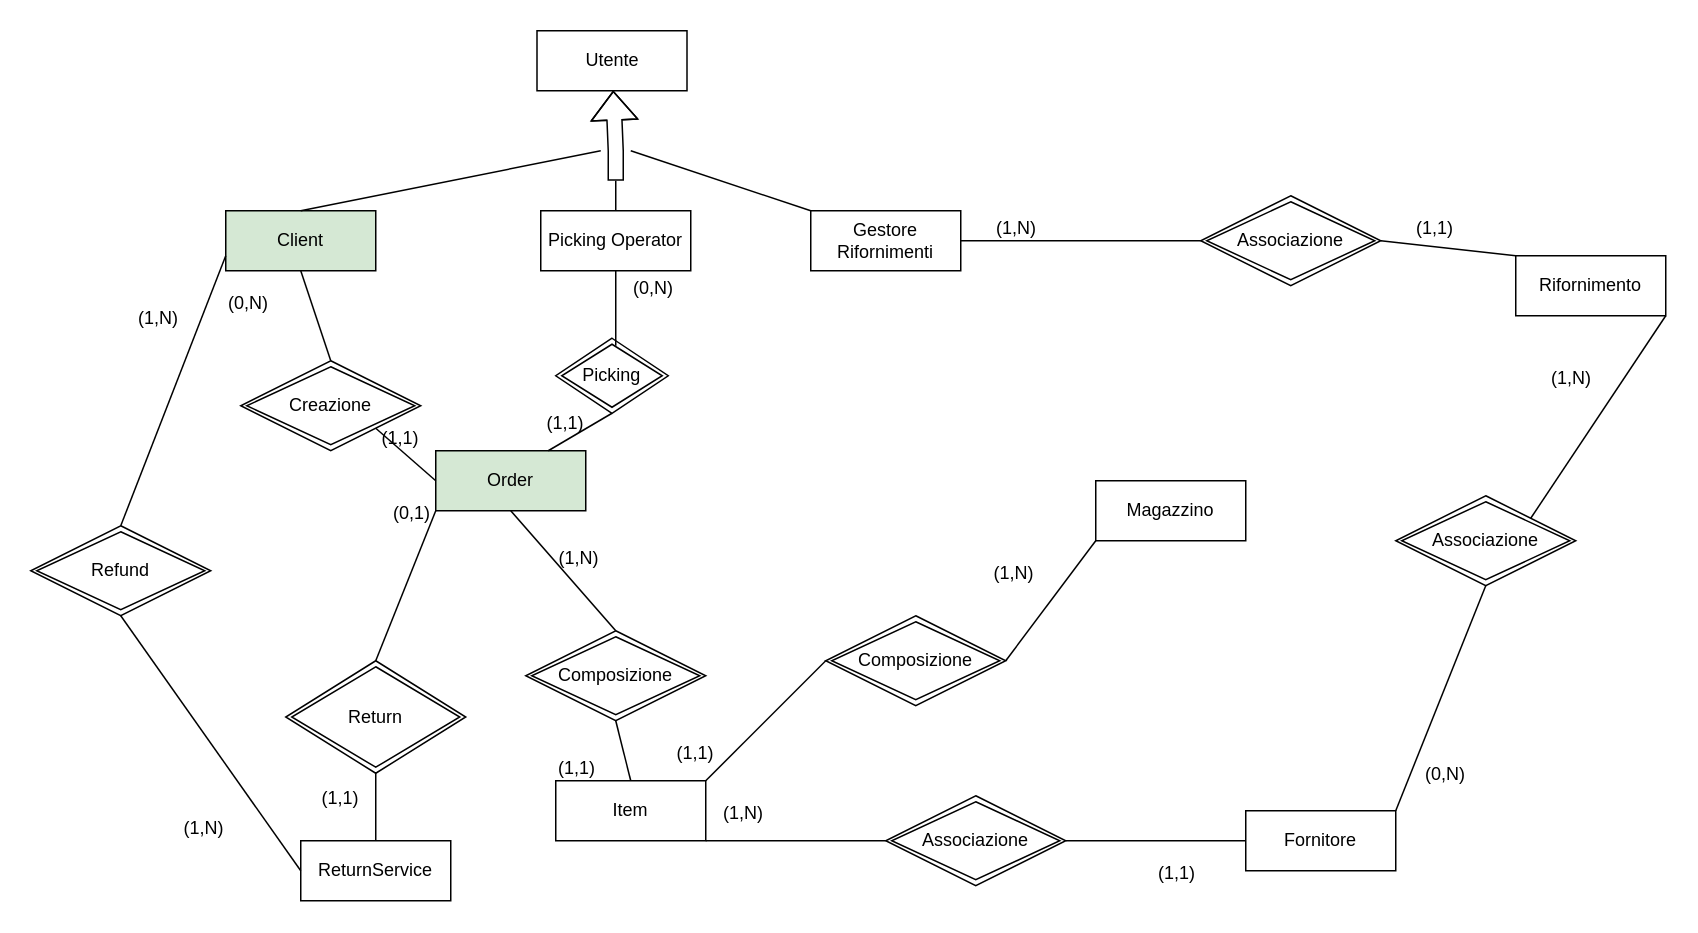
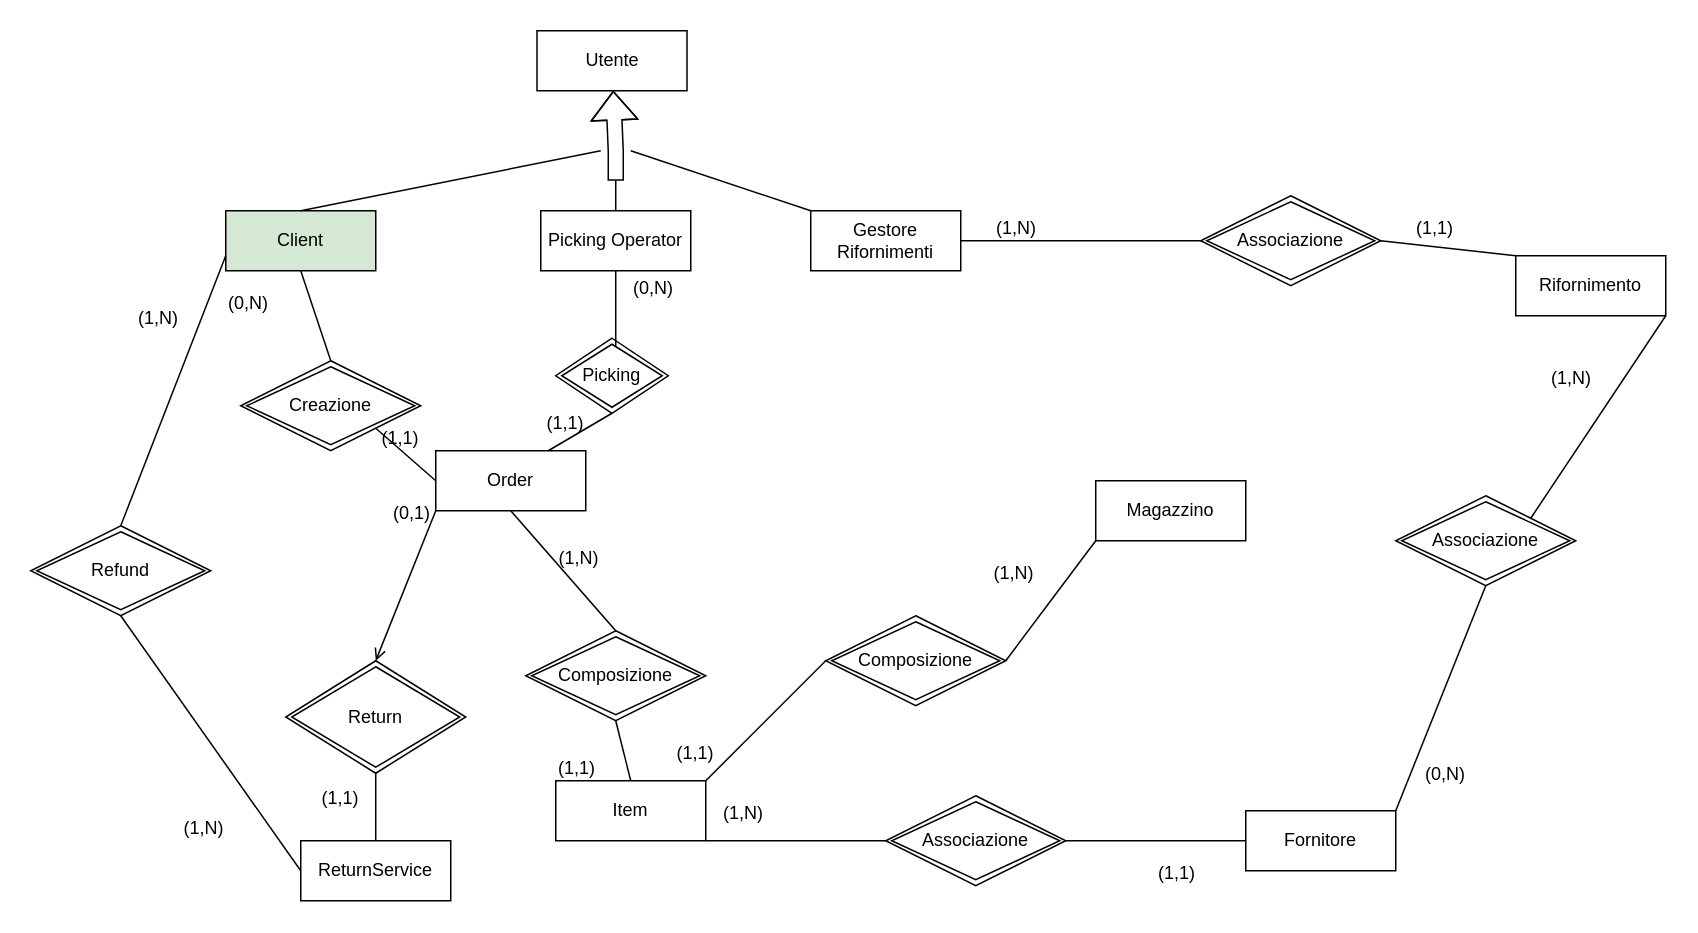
node "Order": fillcolor #d5e8d4 -> #ffffff
edge "Order" -- "Return": arrowhead none -> open
